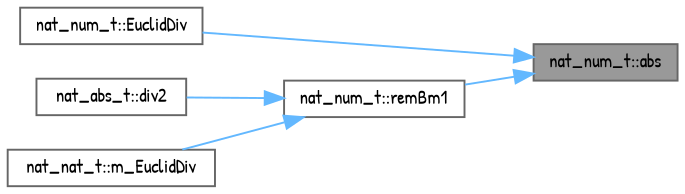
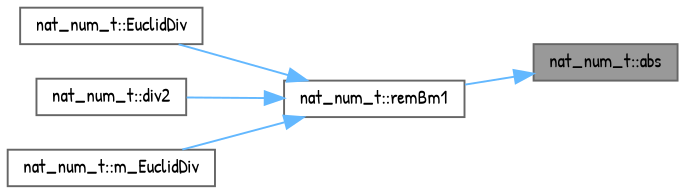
edge "nat_num_t::EuclidDiv" -> "nat_num_t::abs": now "nat_num_t::EuclidDiv" -> "nat_num_t::remBm1"
node "nat_abs_t::div2": label "nat_abs_t::div2" -> "nat_num_t::div2"
node "nat_nat_t::m_EuclidDiv": label "nat_nat_t::m_EuclidDiv" -> "nat_num_t::m_EuclidDiv"
